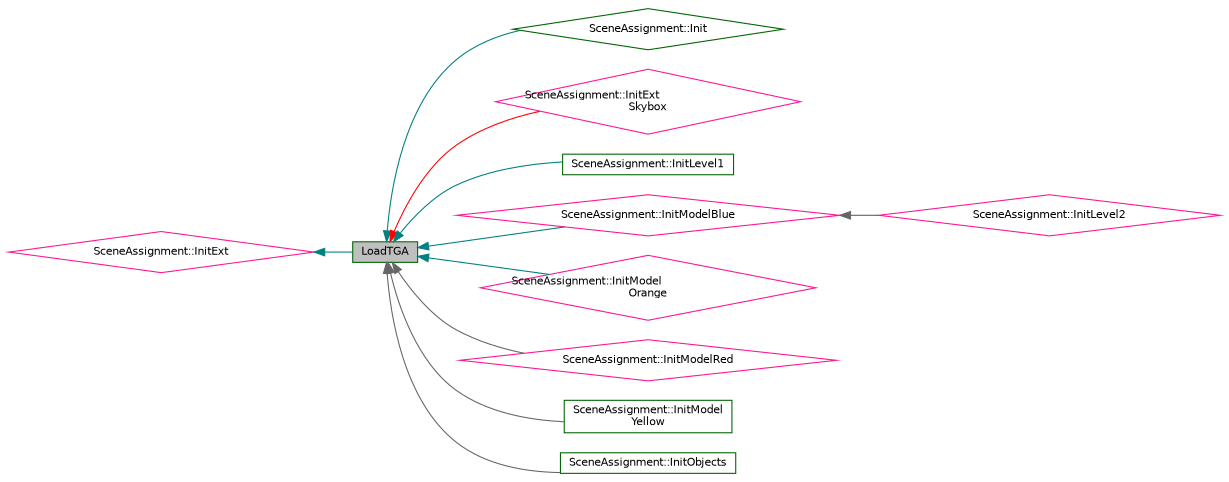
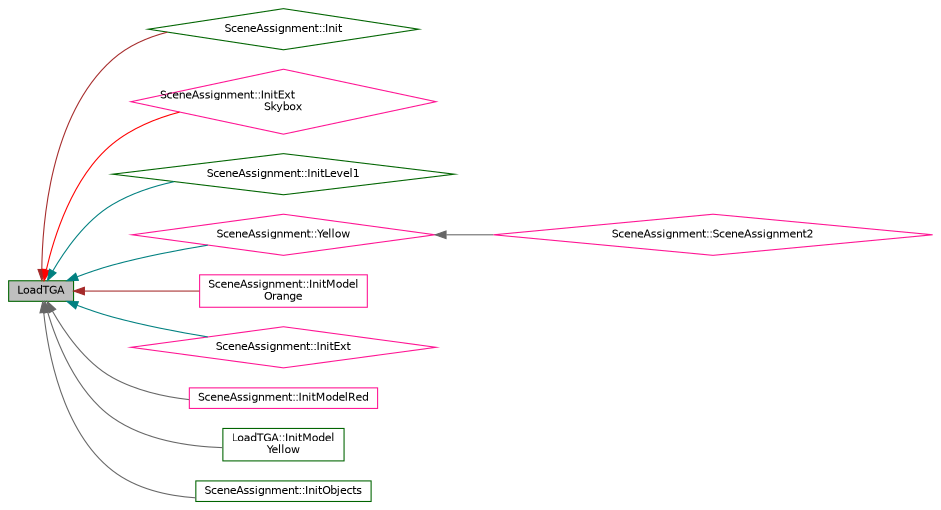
edge "SceneAssignment::Init" -> "LoadTGA": color teal -> brown
node "SceneAssignment::InitLevel1": shape box -> diamond
node "SceneAssignment::InitModelBlue": label "SceneAssignment::InitModelBlue" -> "SceneAssignment::Yellow"
node "SceneAssignment::InitLevel2": label "SceneAssignment::InitLevel2" -> "SceneAssignment::SceneAssignment2"
edge "LoadTGA" -> "SceneAssignment::InitExt": reversed
edge "SceneAssignment::InitModel Orange" -> "LoadTGA": color teal -> brown
node "SceneAssignment::InitModel Orange": shape diamond -> box
node "SceneAssignment::InitModelRed": shape diamond -> box
node "SceneAssignment::InitModel Yellow": label "SceneAssignment::InitModel Yellow" -> "LoadTGA::InitModel Yellow"
